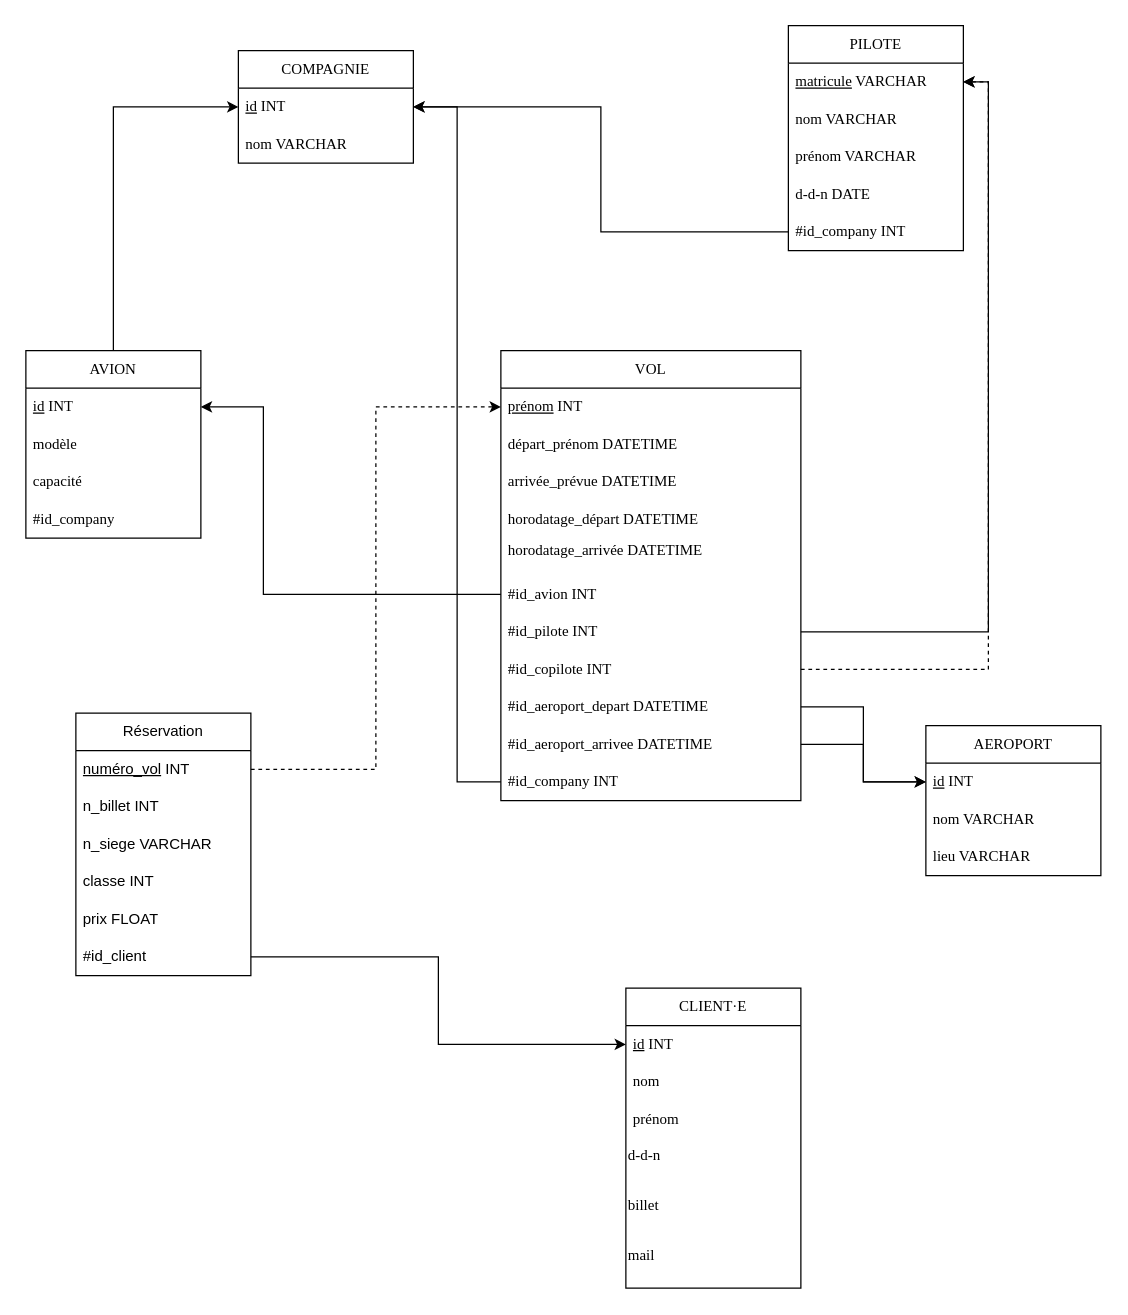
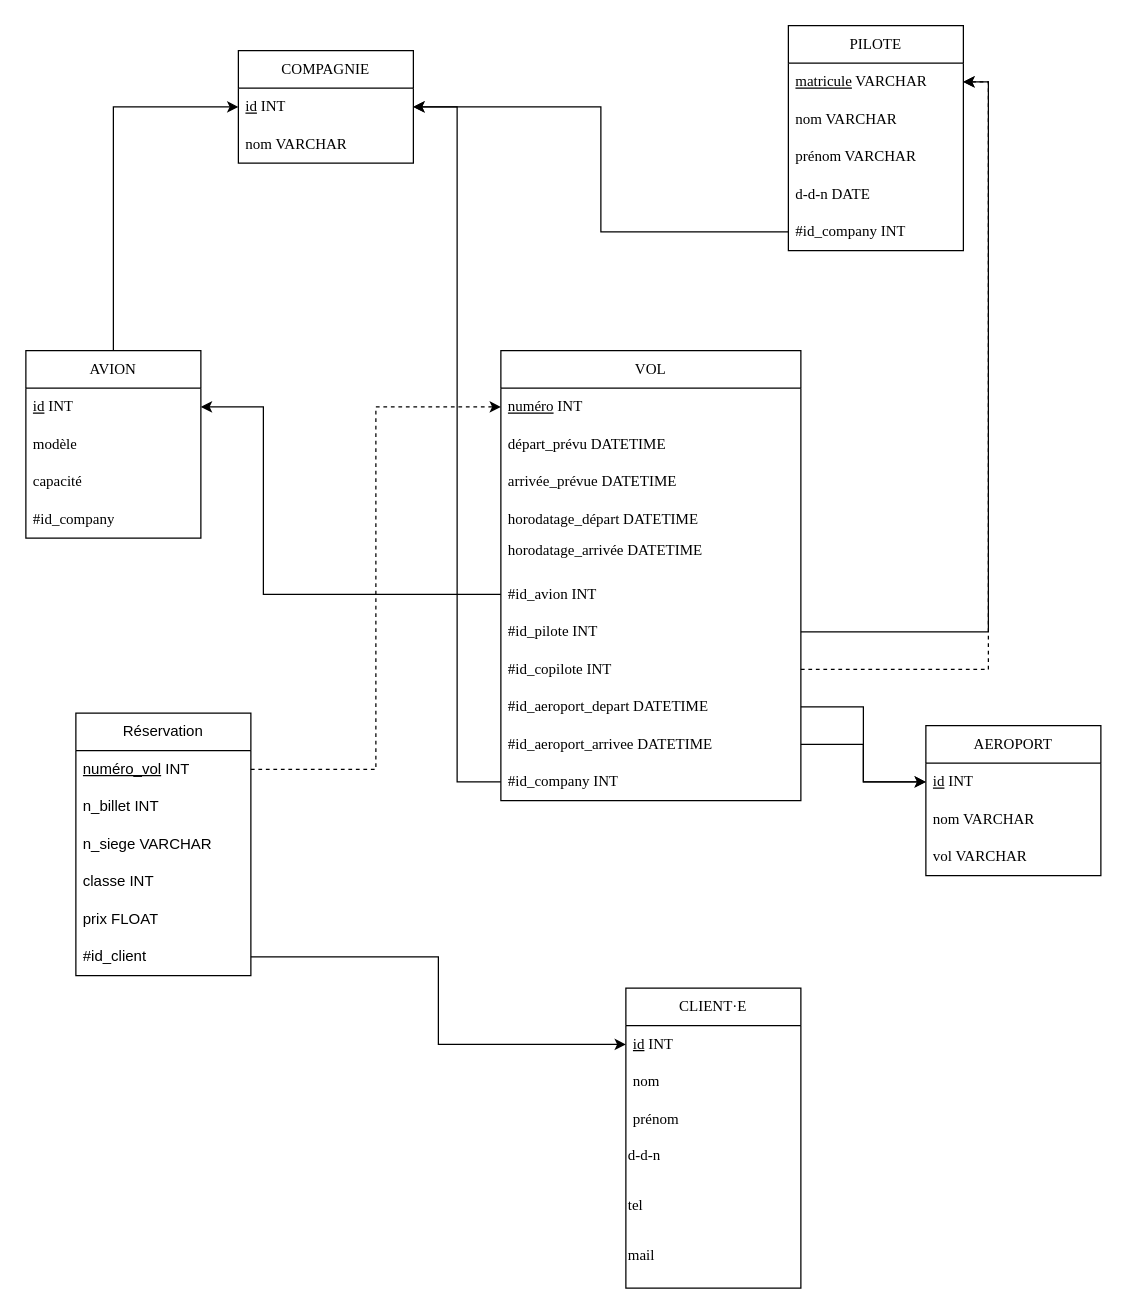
node "prénom INT": label "prénom INT" -> "numéro INT"
node "départ_prénom DATETIME": label "départ_prénom DATETIME" -> "départ_prévu DATETIME"
node "lieu VARCHAR": label "lieu VARCHAR" -> "vol VARCHAR"
node "billet": label "billet" -> "tel"
